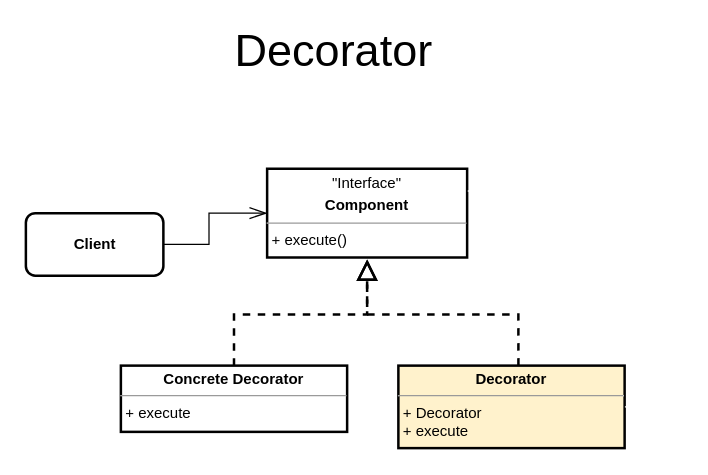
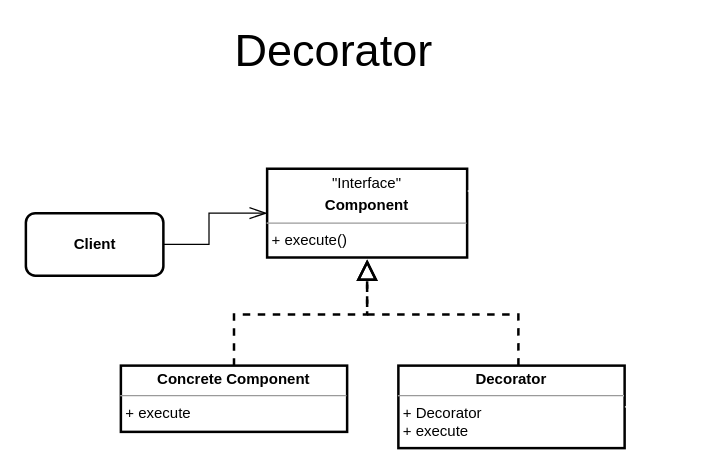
node "Concrete Decorator + execute": label "Concrete Decorator + execute" -> "Concrete Component + execute"
node "Decorator + Decorator + execute": fillcolor #fff2cc -> #ffffff
